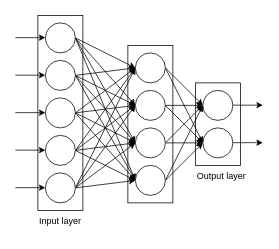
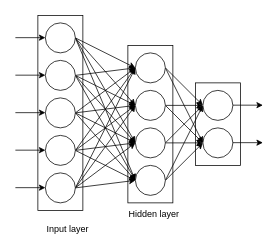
node "Output layer": removed
node "Hidden layer": added
node "Input layer": moved (60, 222) -> (68, 229)
